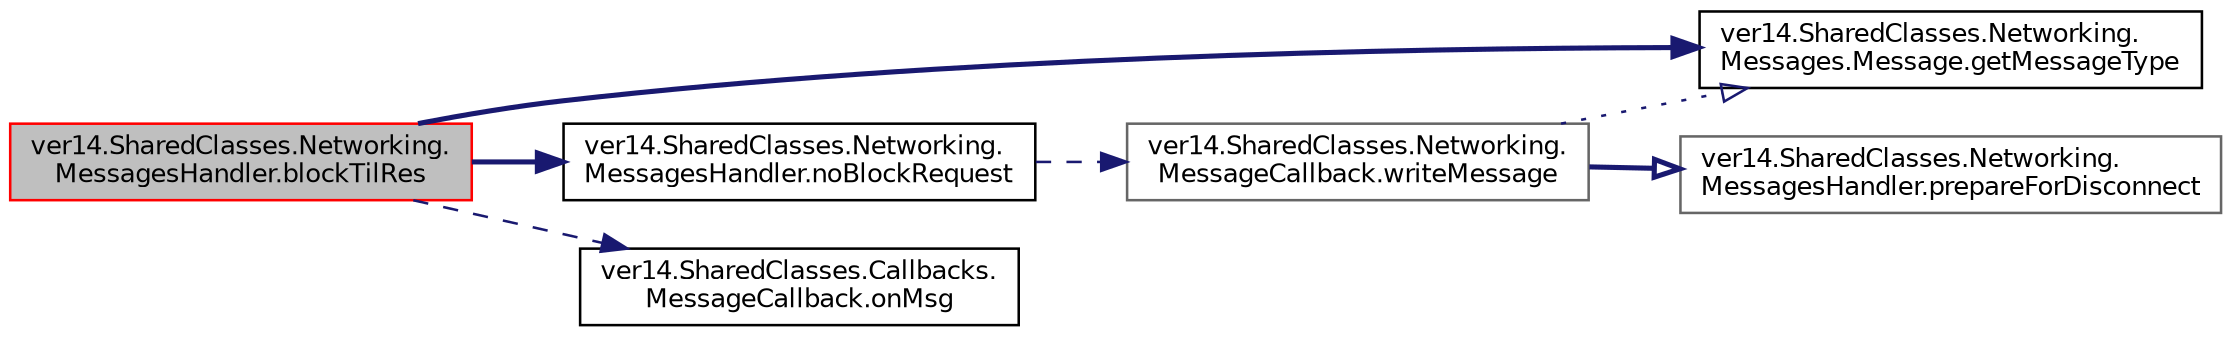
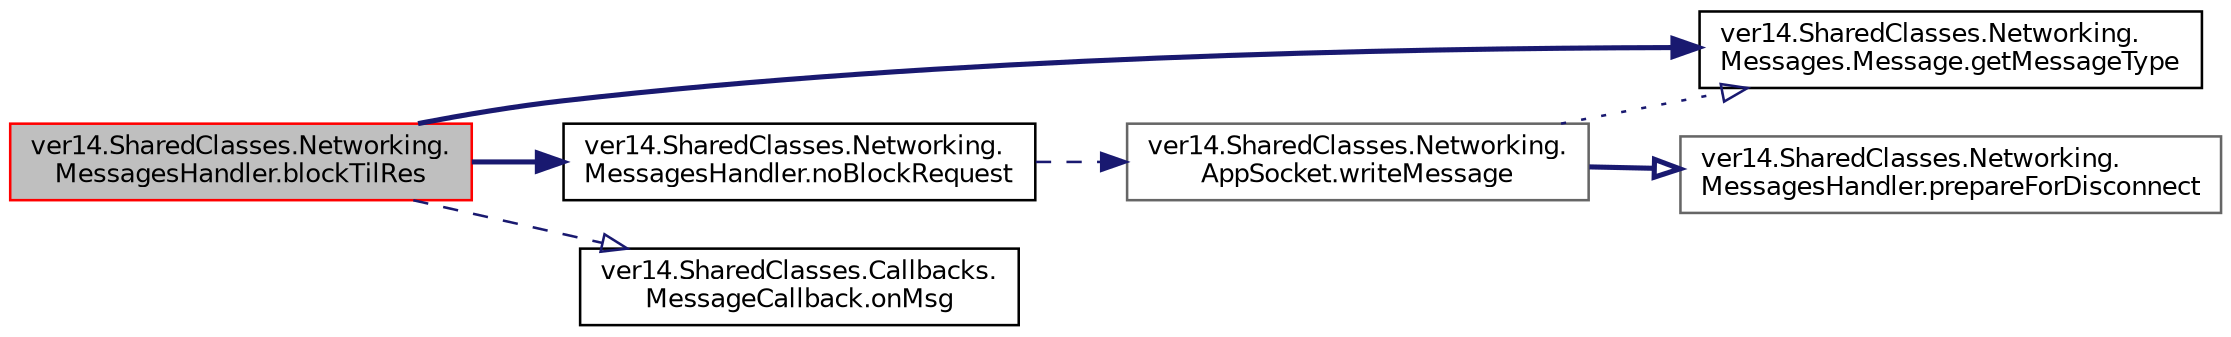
node "ver14.SharedClasses.Networking. MessageCallback.writeMessage": label "ver14.SharedClasses.Networking. MessageCallback.writeMessage" -> "ver14.SharedClasses.Networking. AppSocket.writeMessage"
edge "ver14.SharedClasses.Networking. MessagesHandler.blockTilRes" -> "ver14.SharedClasses.Callbacks. MessageCallback.onMsg": arrowhead normal -> onormal
